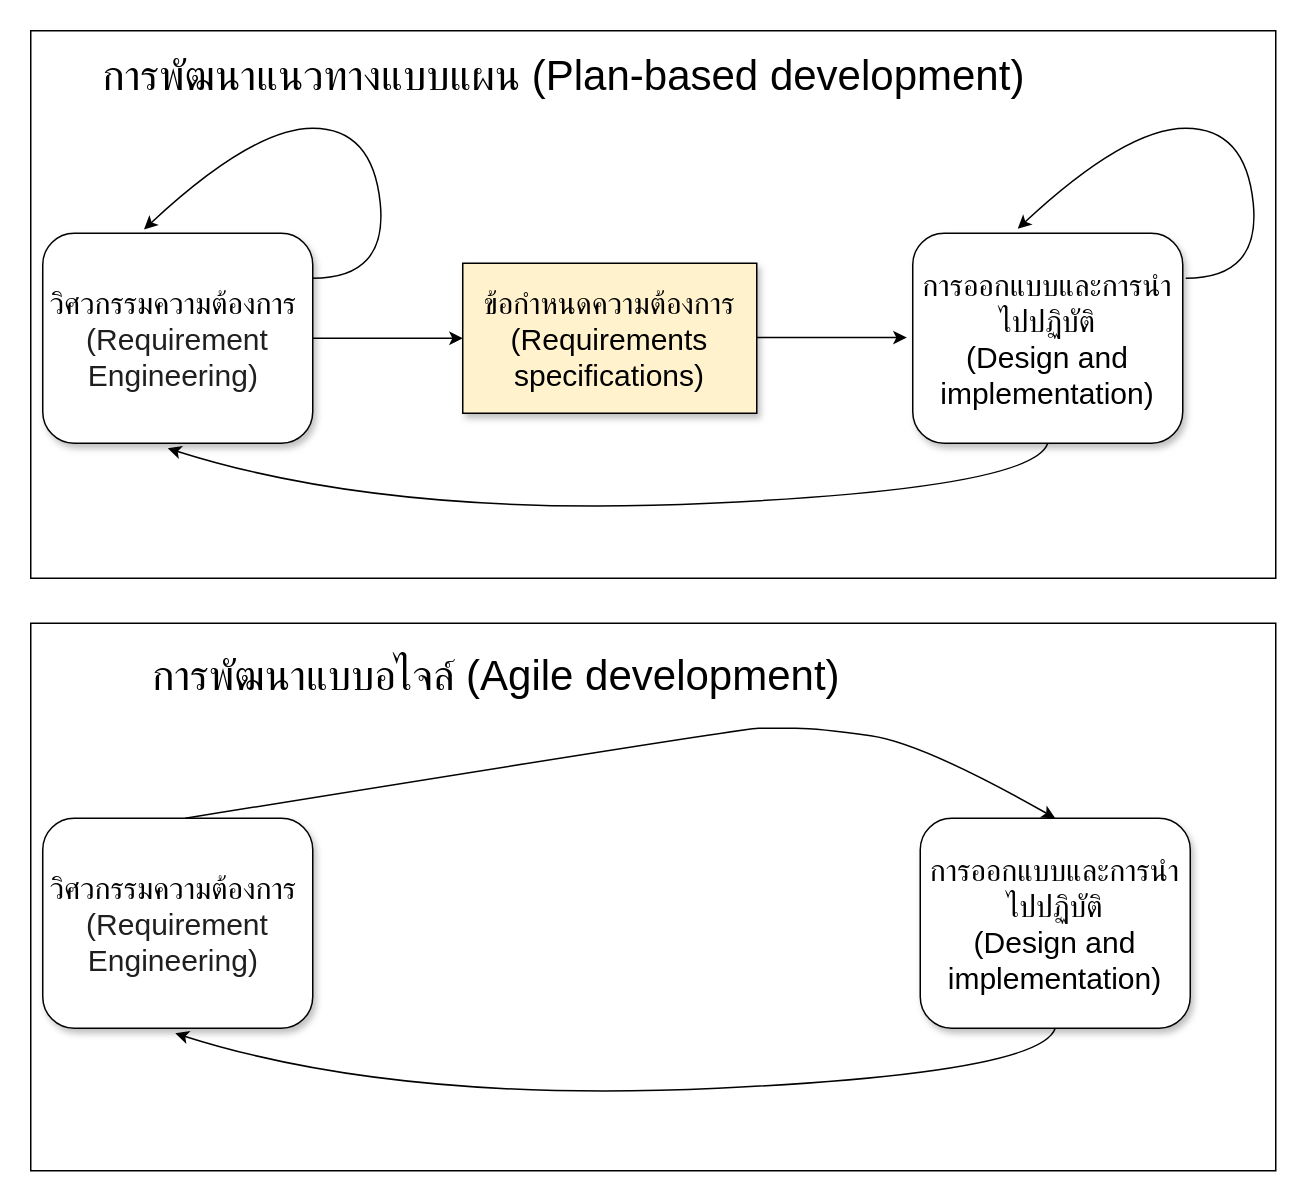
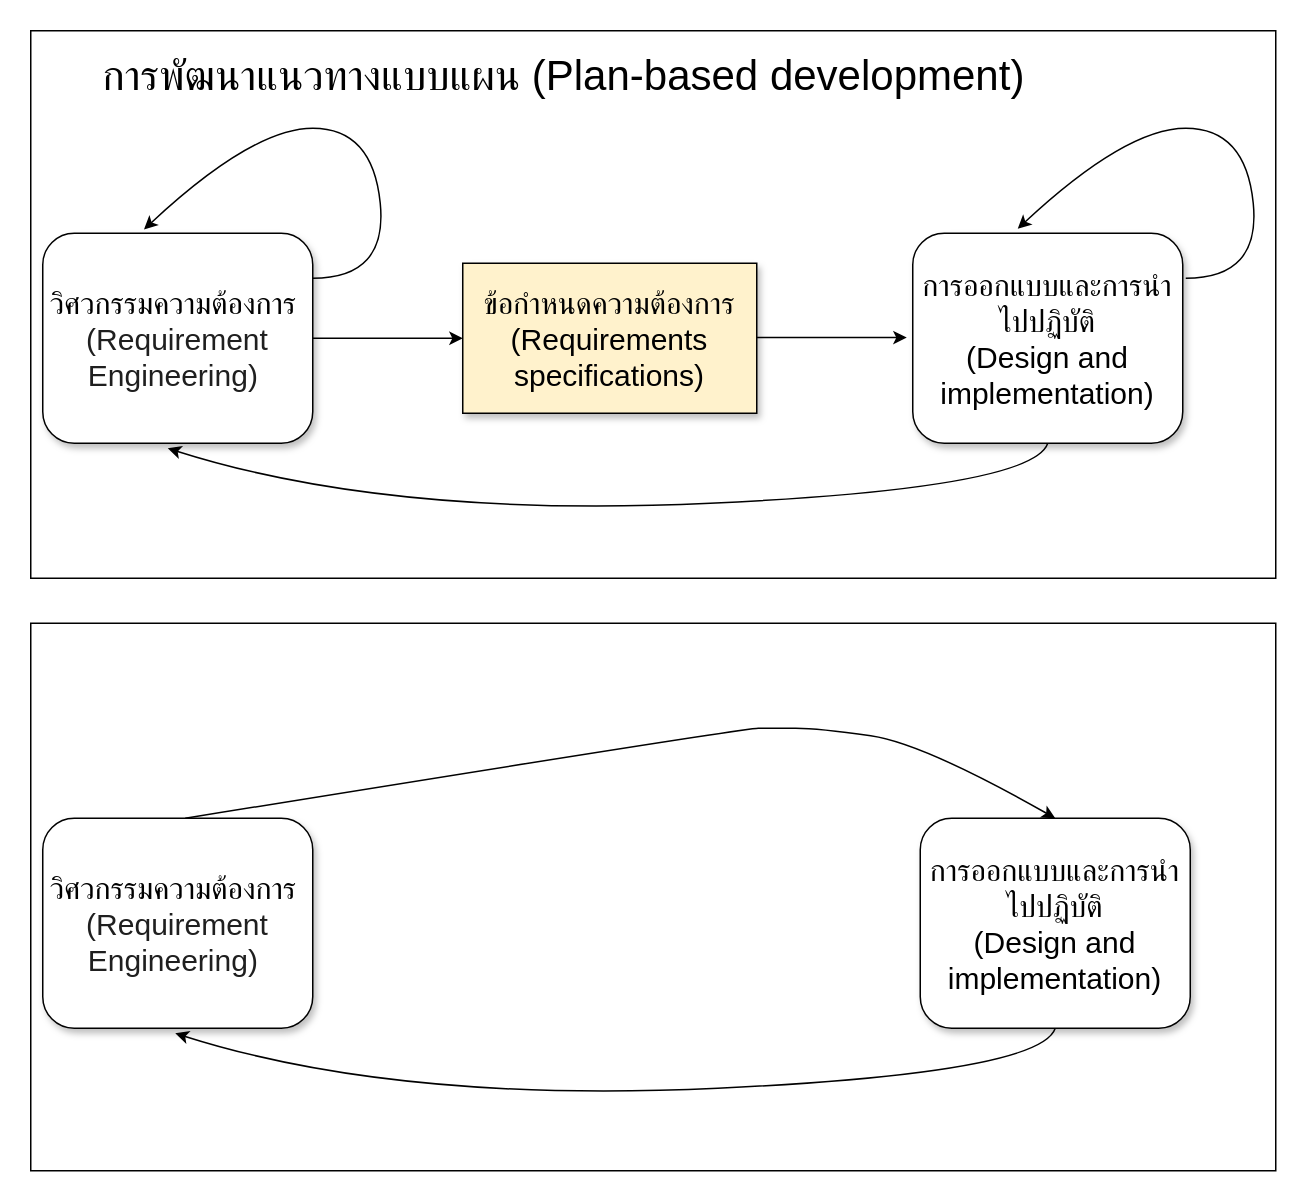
node "การพัฒนาแบบอไจล์ (Agile development)": removed
